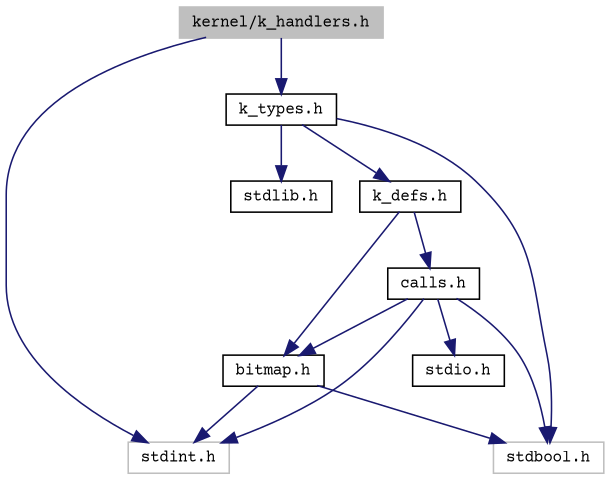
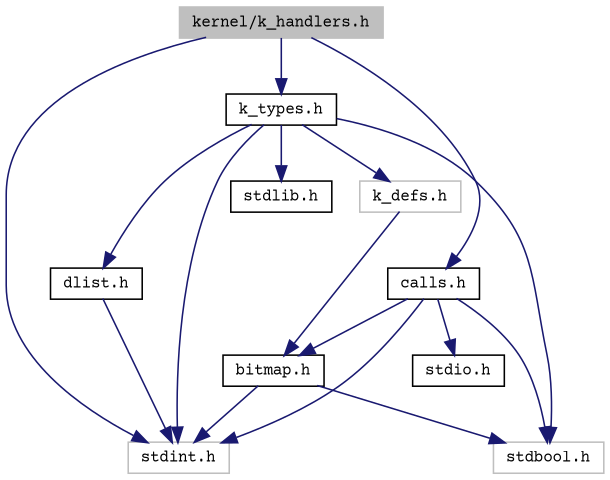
node "k_defs.h": color black -> grey75
edge "k_defs.h" -> "calls.h": now "kernel/k_handlers.h" -> "calls.h"
edge "k_types.h" -> "stdint.h": added
node "dlist.h": added
